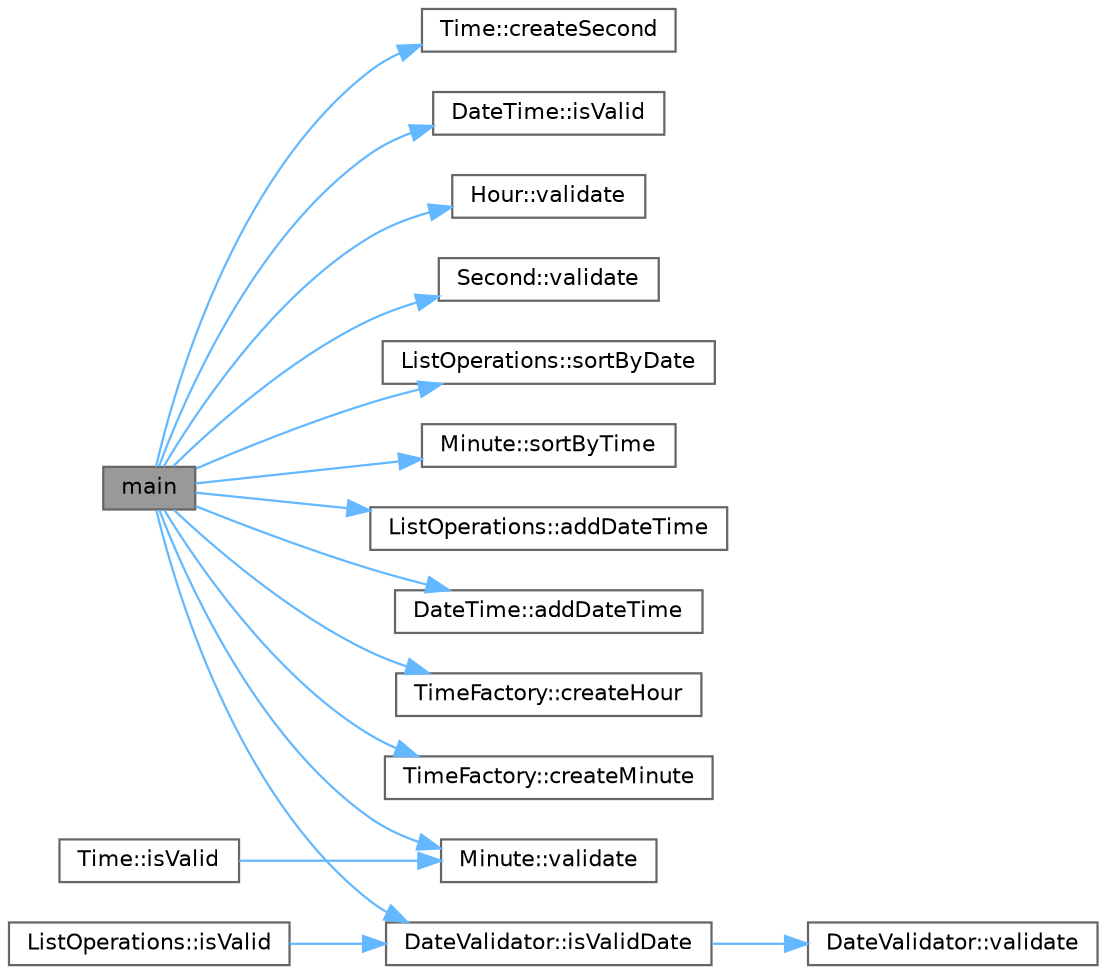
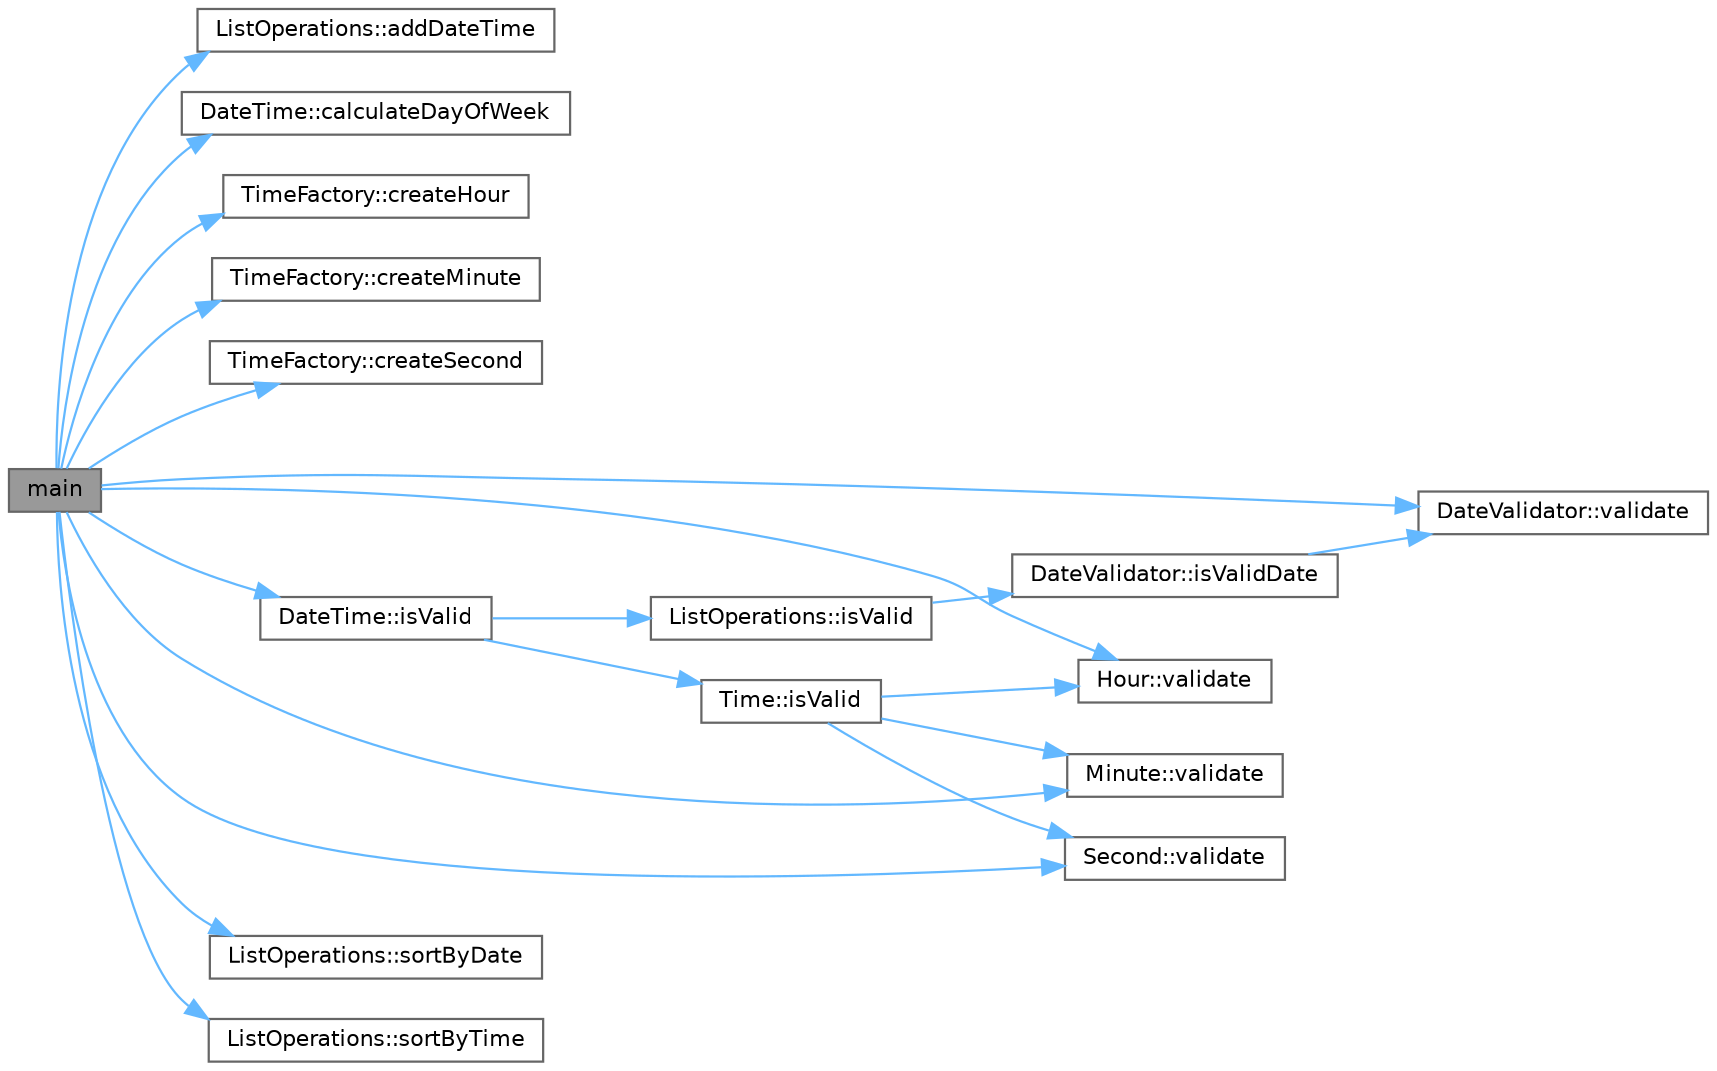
node "Time::createSecond": label "Time::createSecond" -> "TimeFactory::createSecond"
node "Minute::sortByTime": label "Minute::sortByTime" -> "ListOperations::sortByTime"
node "DateTime::addDateTime": label "DateTime::addDateTime" -> "DateTime::calculateDayOfWeek"
edge "DateTime::isValid" -> "ListOperations::isValid": added
edge "DateTime::isValid" -> "Time::isValid": added
edge "Time::isValid" -> "Hour::validate": added
edge "main" -> "DateValidator::isValidDate": now "main" -> "DateValidator::validate"
edge "Time::isValid" -> "Second::validate": added
